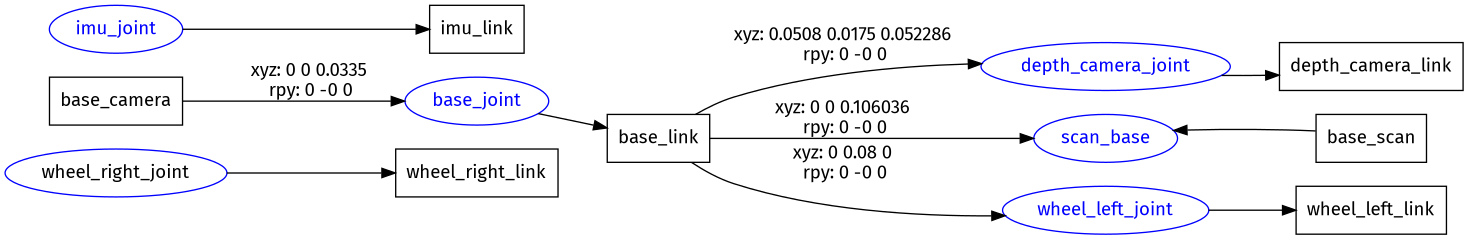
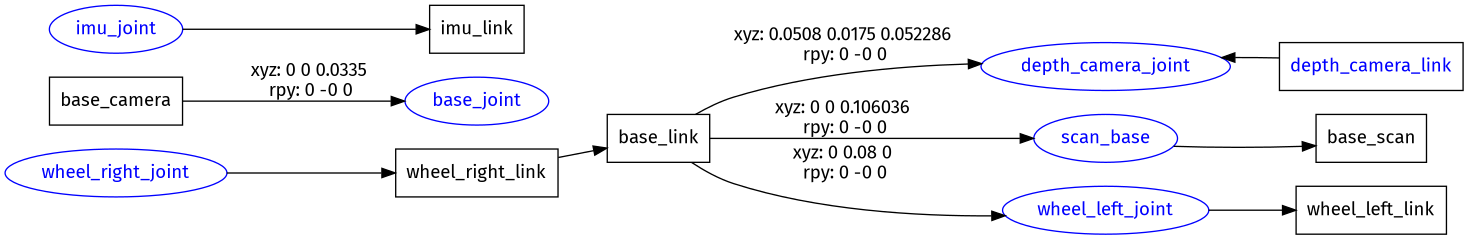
node "depth_camera_link": fontcolor black -> blue
edge "depth_camera_joint" -> "depth_camera_link": reversed
edge "base_joint" -> "base_link": now "wheel_right_link" -> "base_link"
edge "base_scan" -> "scan_base": reversed
node "wheel_right_joint": fontcolor black -> blue
